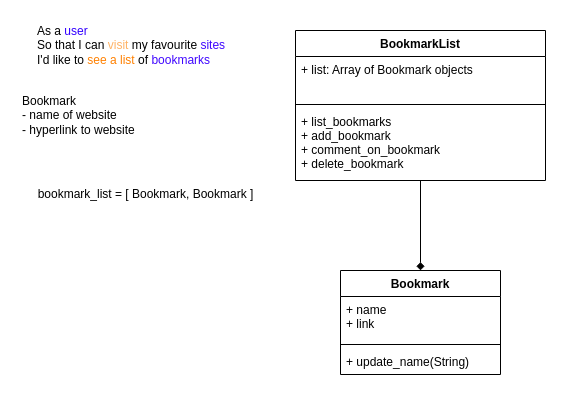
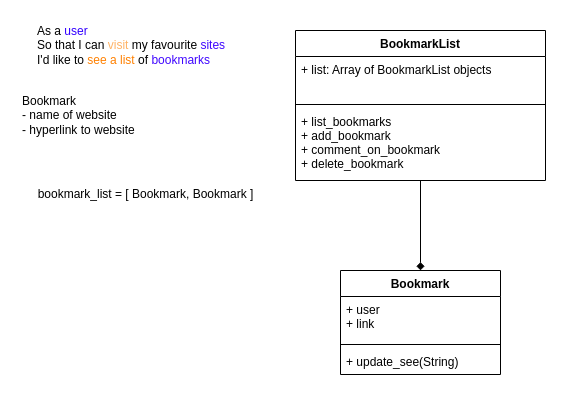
node "+ list: Array of Bookmark objects": label "+ list: Array of Bookmark objects" -> "+ list: Array of BookmarkList objects"
node "+ name + link": label "+ name + link" -> "+ user + link"
node "+ update_name(String)": label "+ update_name(String)" -> "+ update_see(String)"
